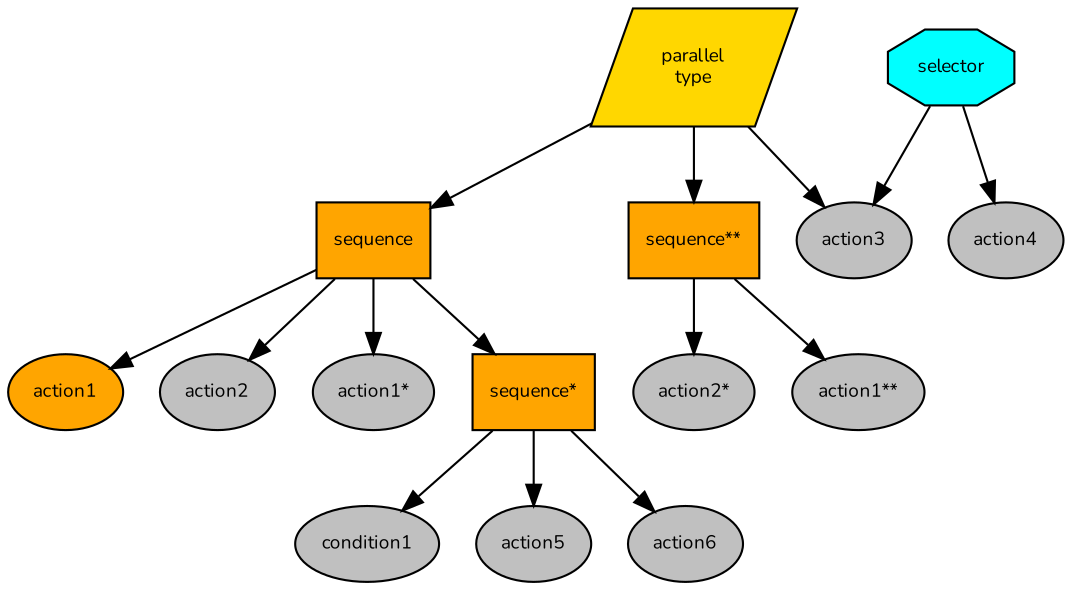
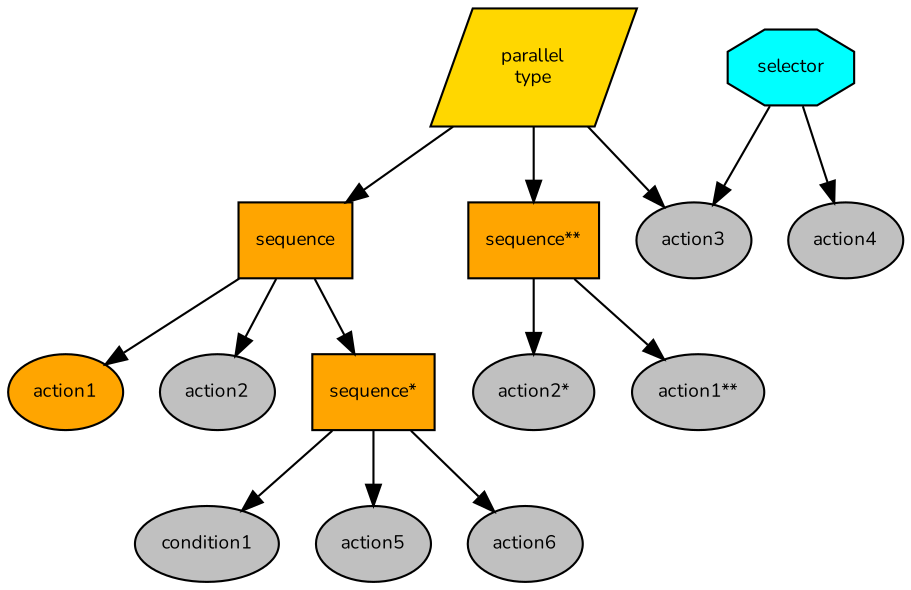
node "action1*": removed
